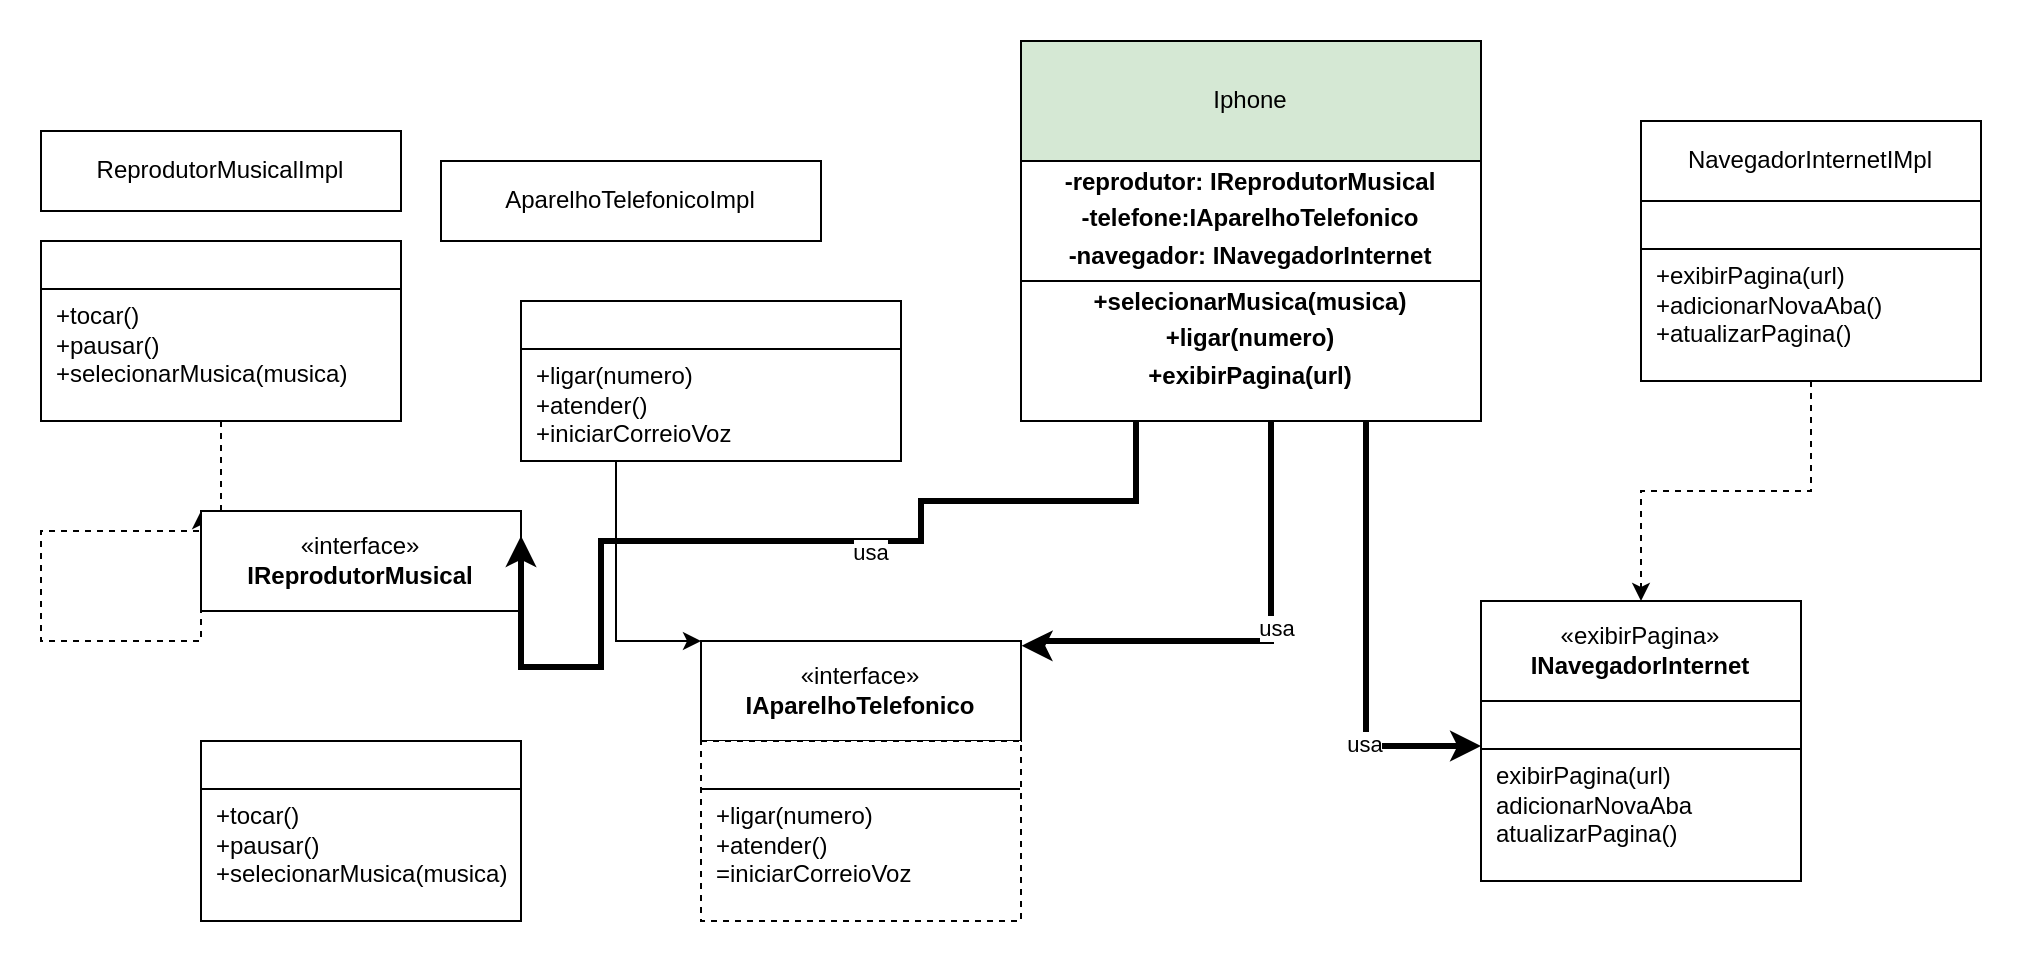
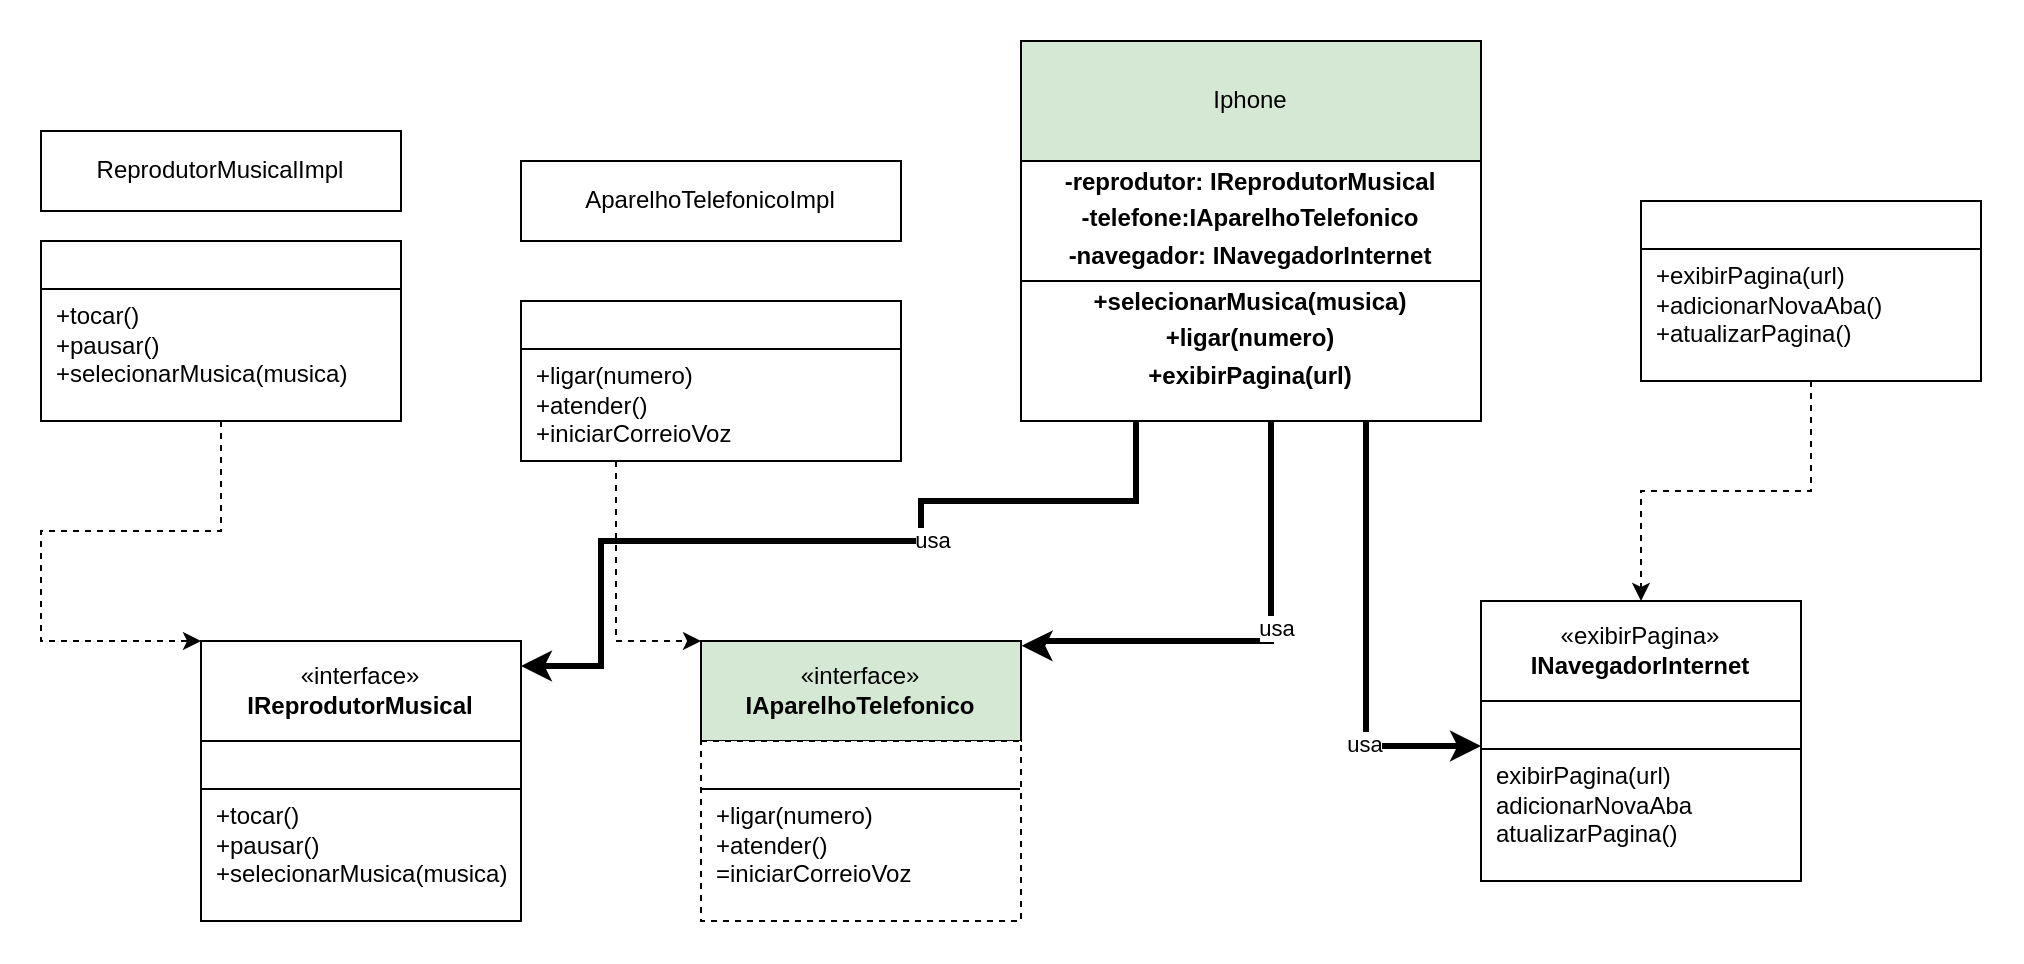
node "NavegadorInternetIMpl": removed
node "AparelhoTelefonicoImpl": moved (631, 201) -> (711, 201)
node "«interface» IReprodutorMusical": moved (361, 561) -> (361, 691)
edge "+ligar(numero) +atender() +iniciarCorreioVoz" -> "«interface» IAparelhoTelefonico": style solid -> dashed
node "«interface» IAparelhoTelefonico": fillcolor #ffffff -> #d5e8d4
